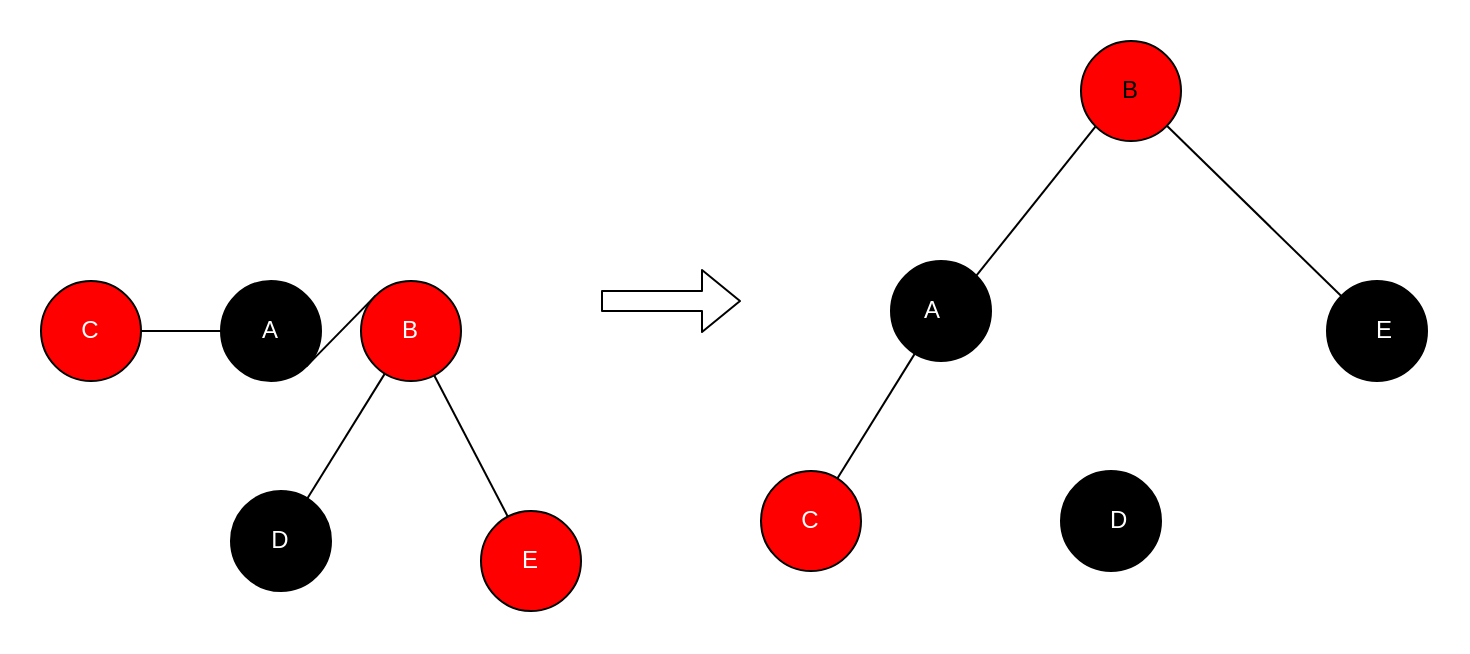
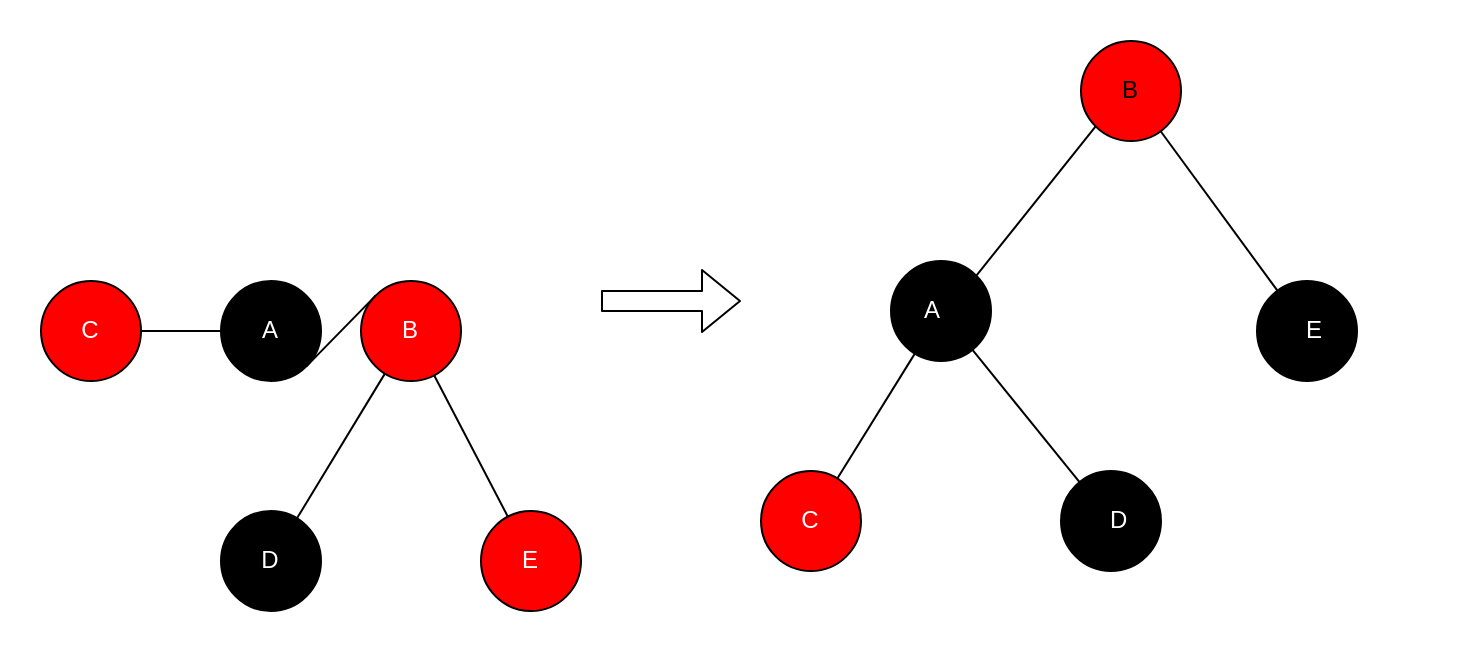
node "EE": moved (1377, 331) -> (1307, 331)
edge "AA" -- "DD": added
node "D": moved (281, 541) -> (271, 561)
